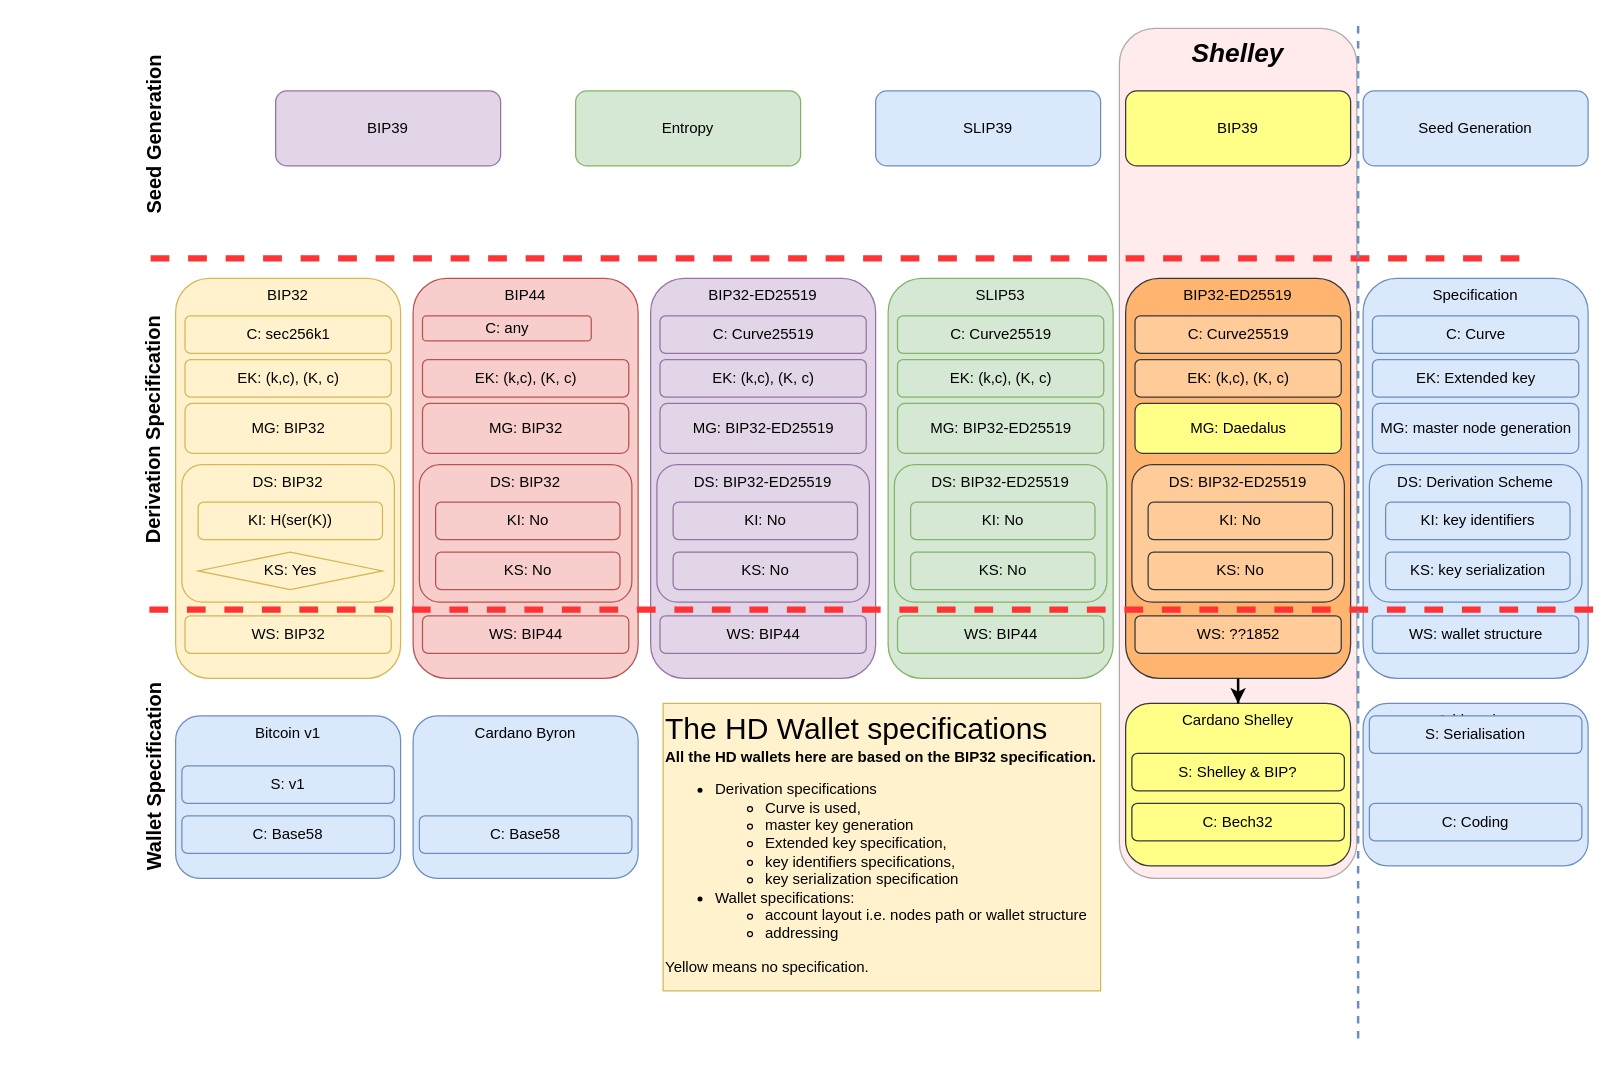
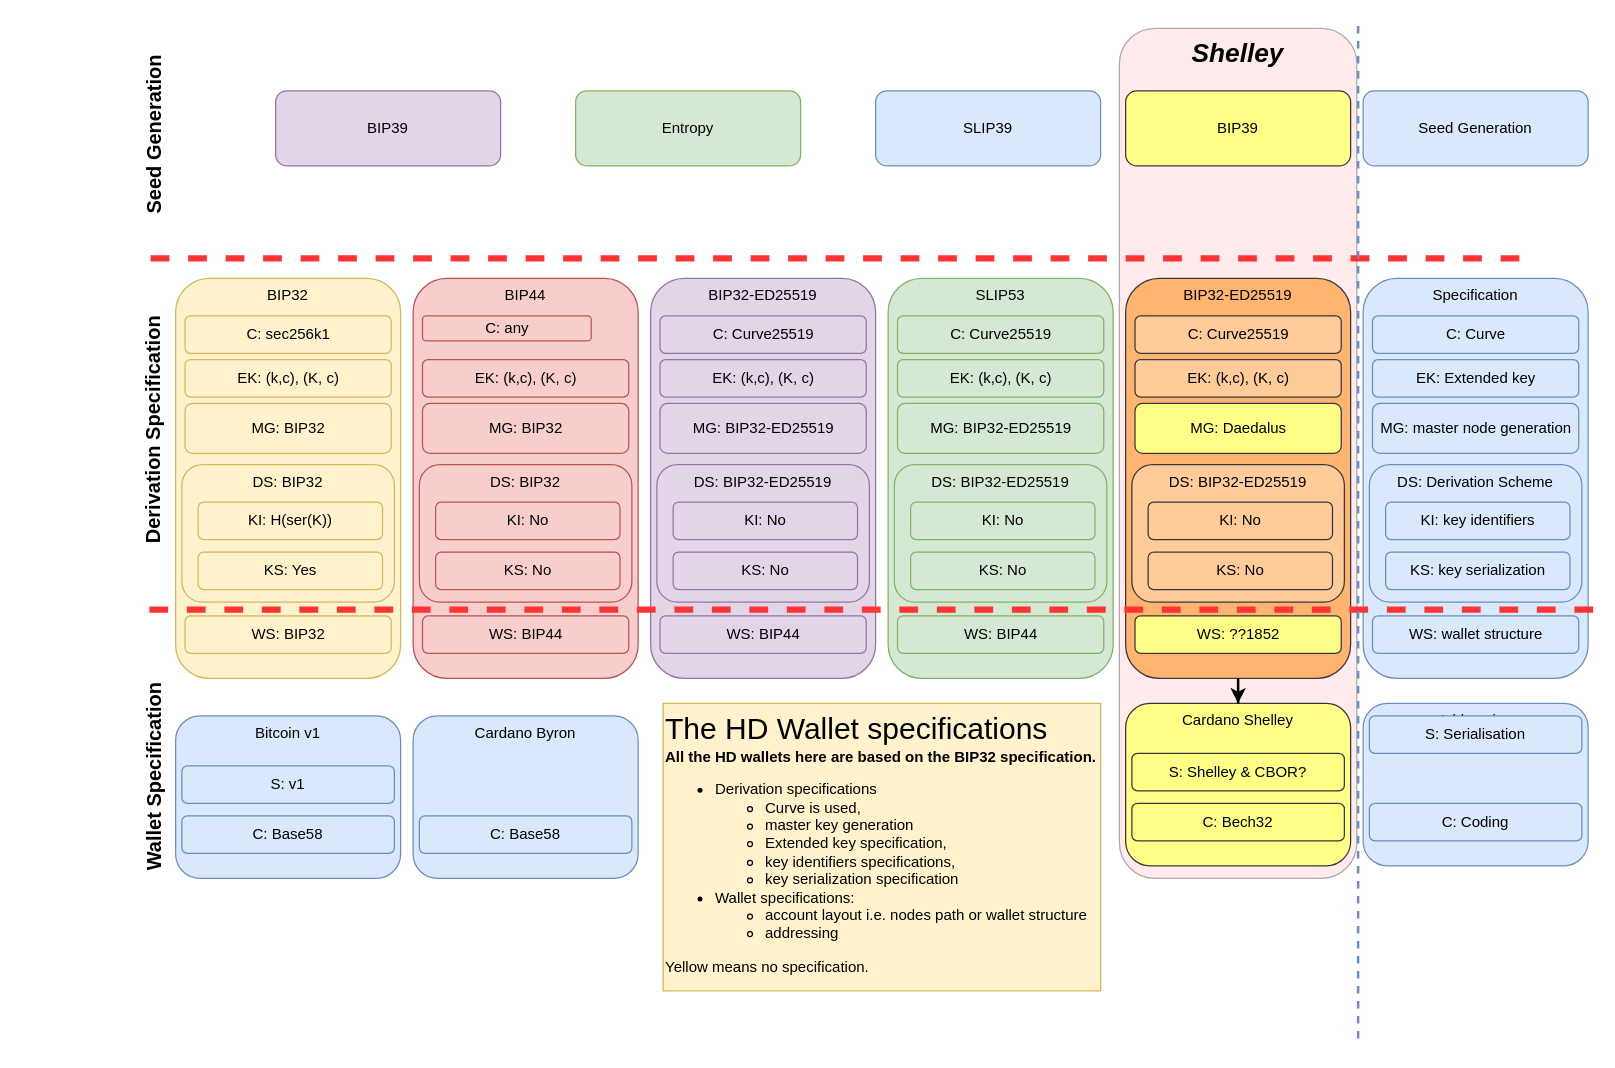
node "KS: Yes": shape diamond -> rounded rectangle
node "WS: ??1852": fillcolor #ffcc99 -> #ffff88
node "S: Shelley & BIP?": label "S: Shelley & BIP?" -> "S: Shelley & CBOR?"
